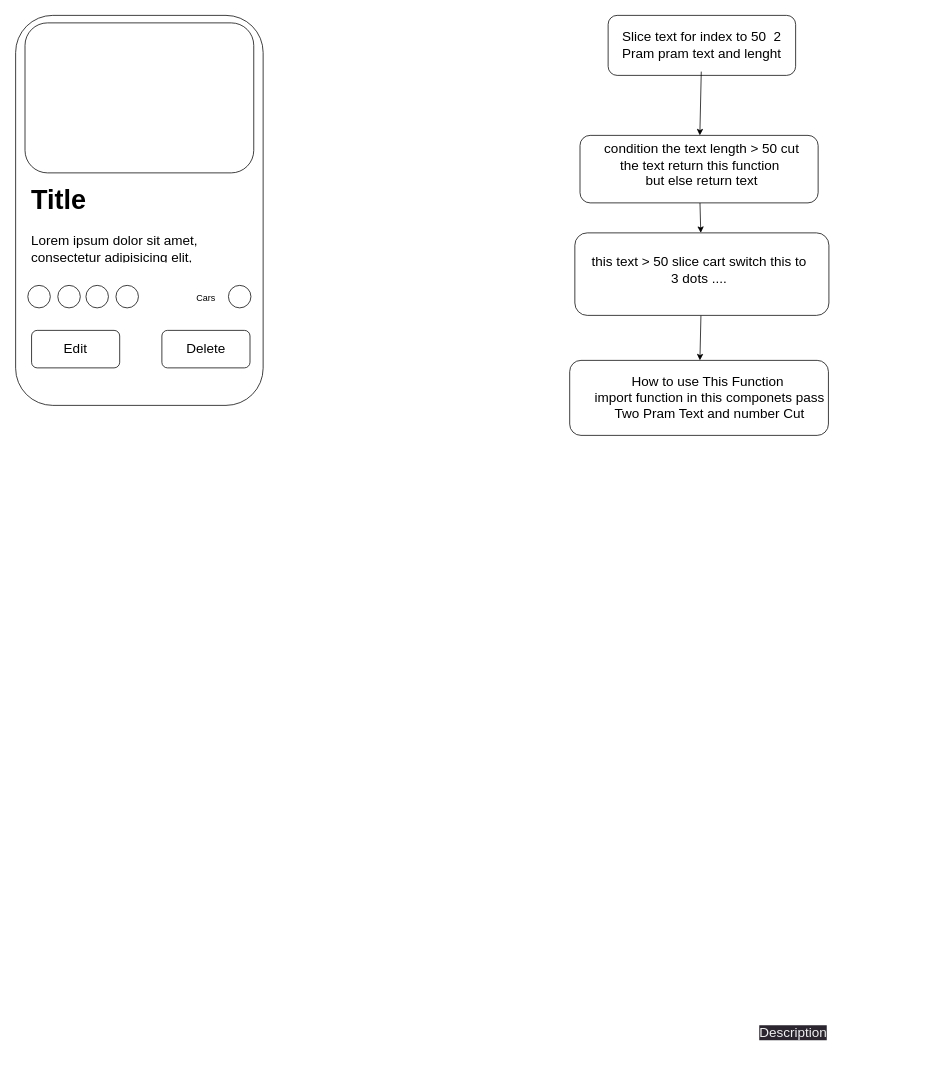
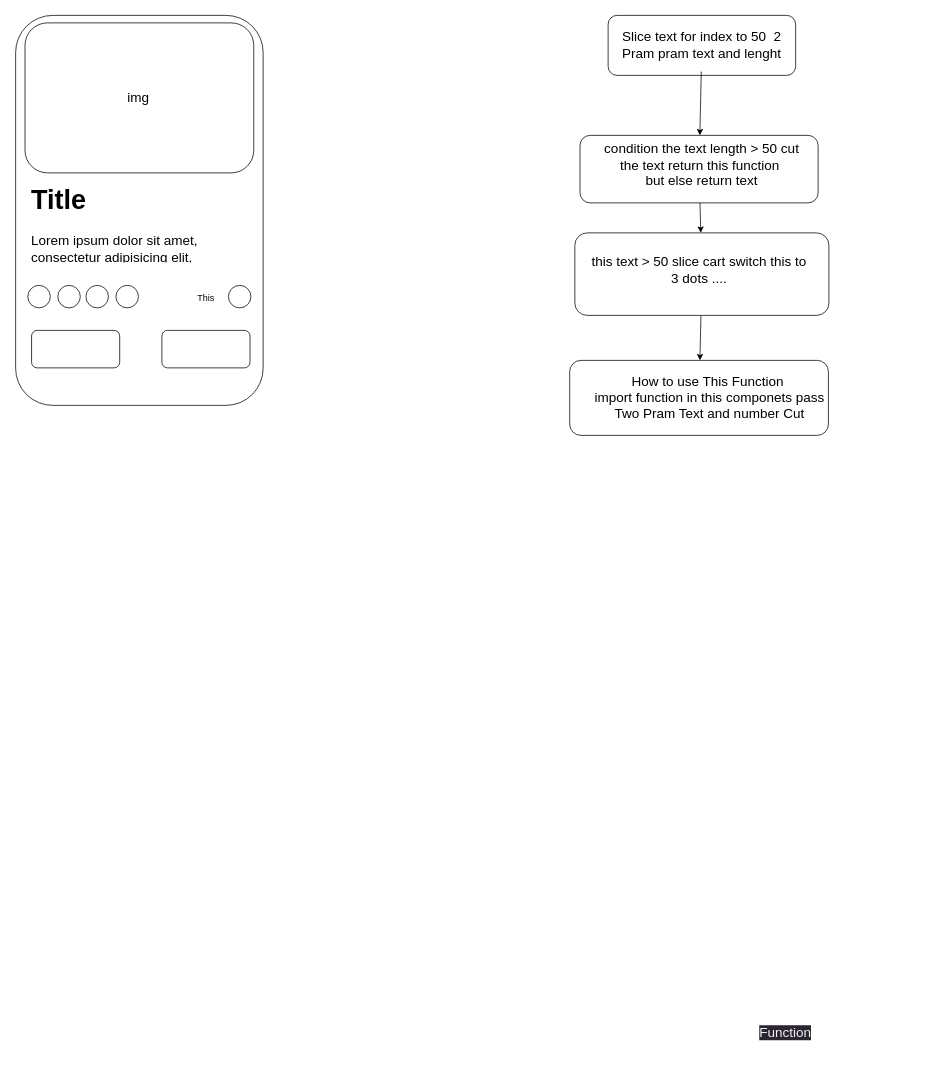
node "img": added
node "Cars": label "Cars" -> "This"
node "Edit": removed
node "Delete": removed
node "Description": label "Description" -> "Function"
